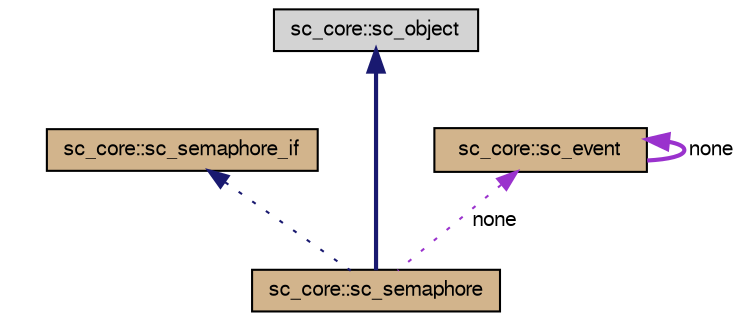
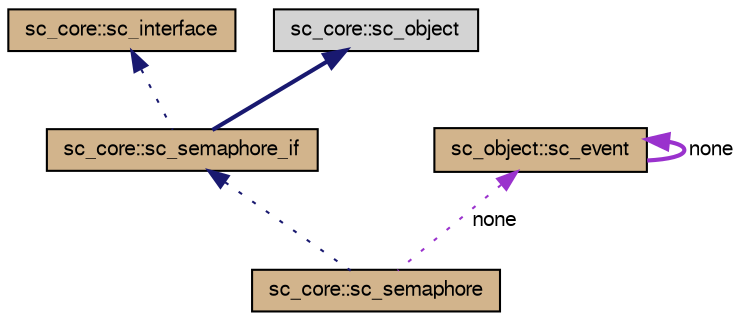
node "sc_core::sc_interface": added
node "sc_core::sc_event": label "sc_core::sc_event" -> "sc_object::sc_event"
edge "sc_core::sc_semaphore" -> "sc_core::sc_object": now "sc_core::sc_semaphore_if" -> "sc_core::sc_object"
